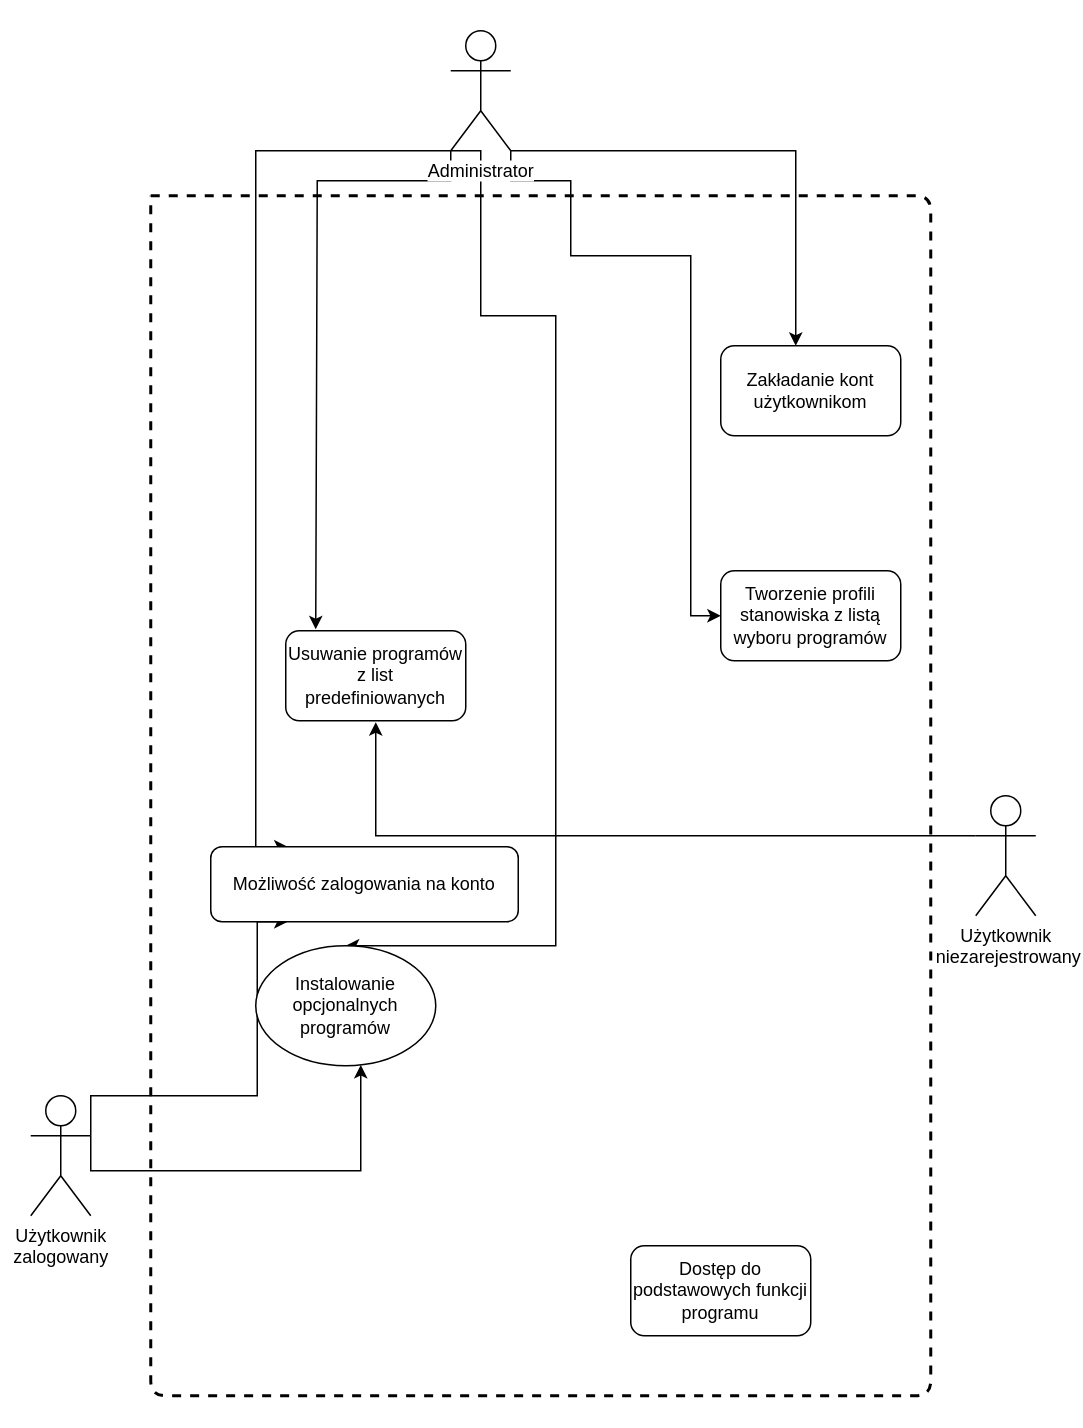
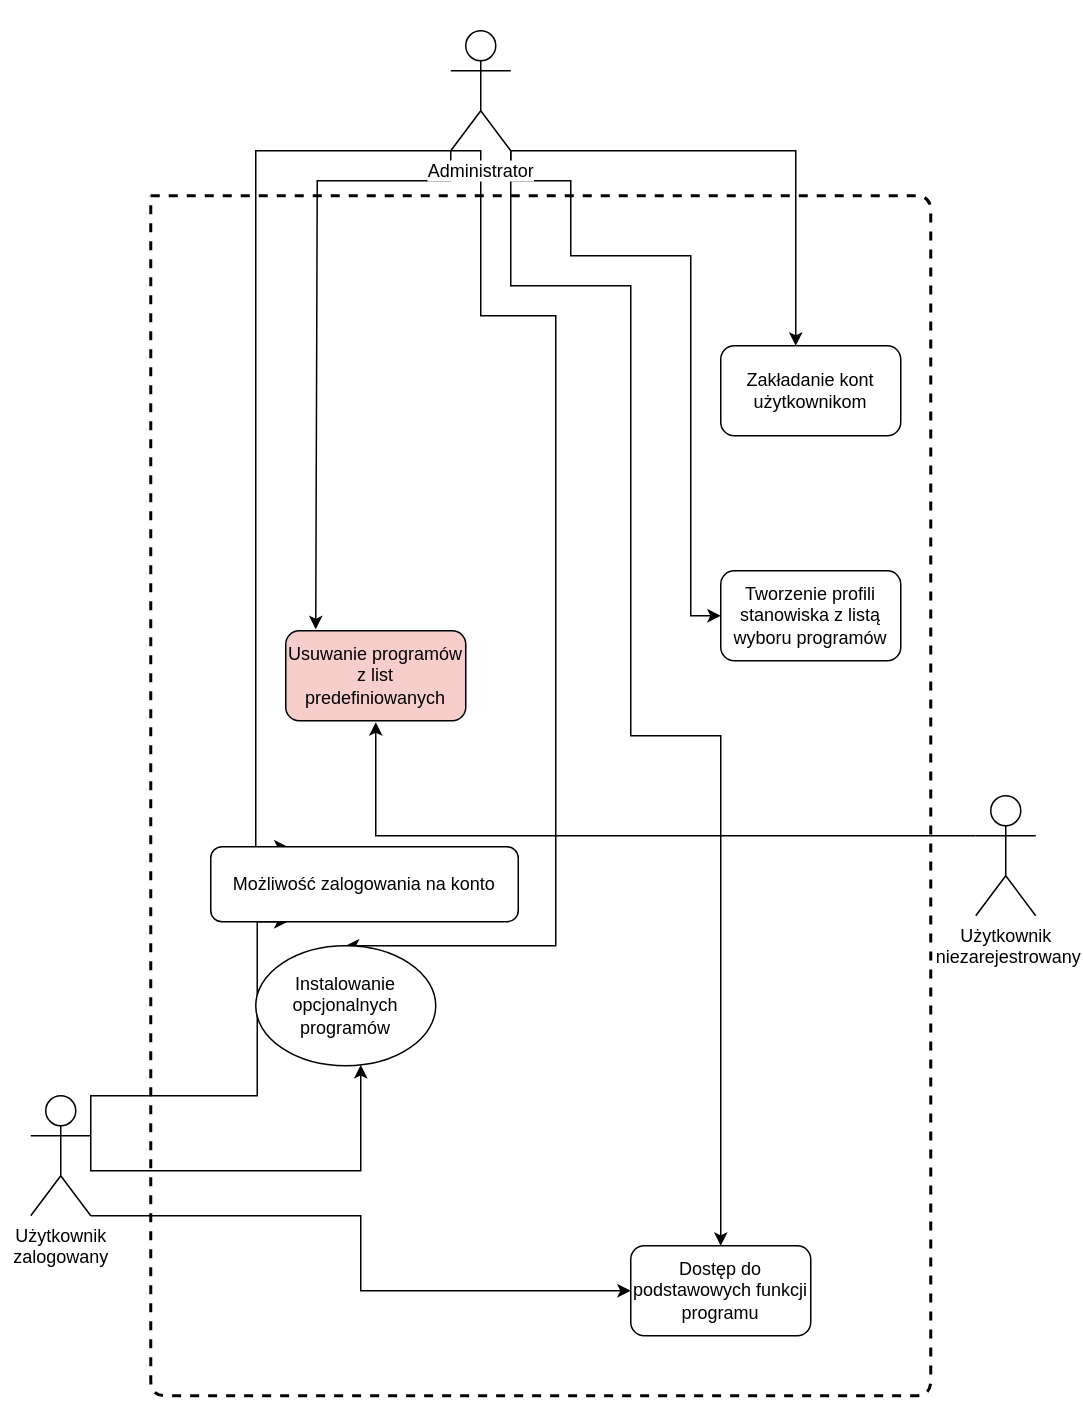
node "Usuwanie programów z list predefiniowanych": fillcolor #ffffff -> #f8cecc
edge "Administrator" -> "Dostęp do podstawowych funkcji programu": added
edge "Użytkownik zalogowany" -> "Dostęp do podstawowych funkcji programu": added
